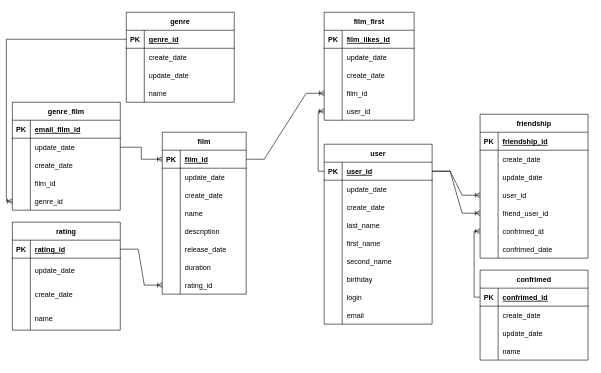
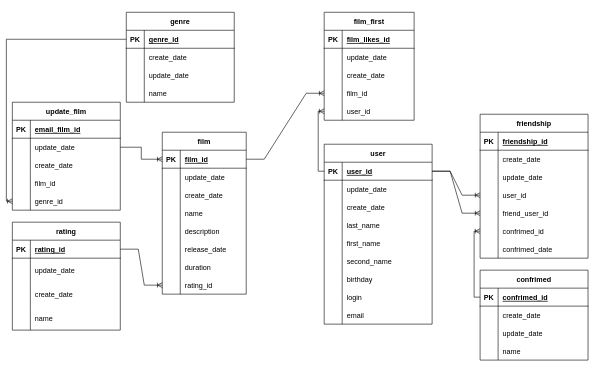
node "genre_film": label "genre_film" -> "update_film"
